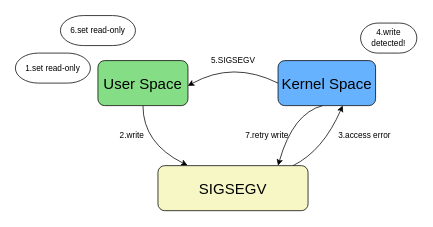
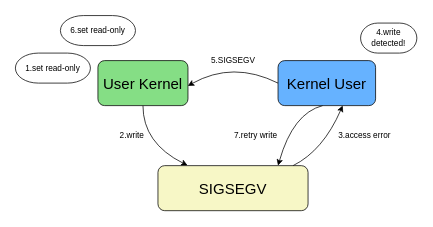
node "User Space": label "User Space" -> "User Kernel"
node "Kernel Space": label "Kernel Space" -> "Kernel User"
node "7.retry write": moved (267, 135) -> (255, 135)
